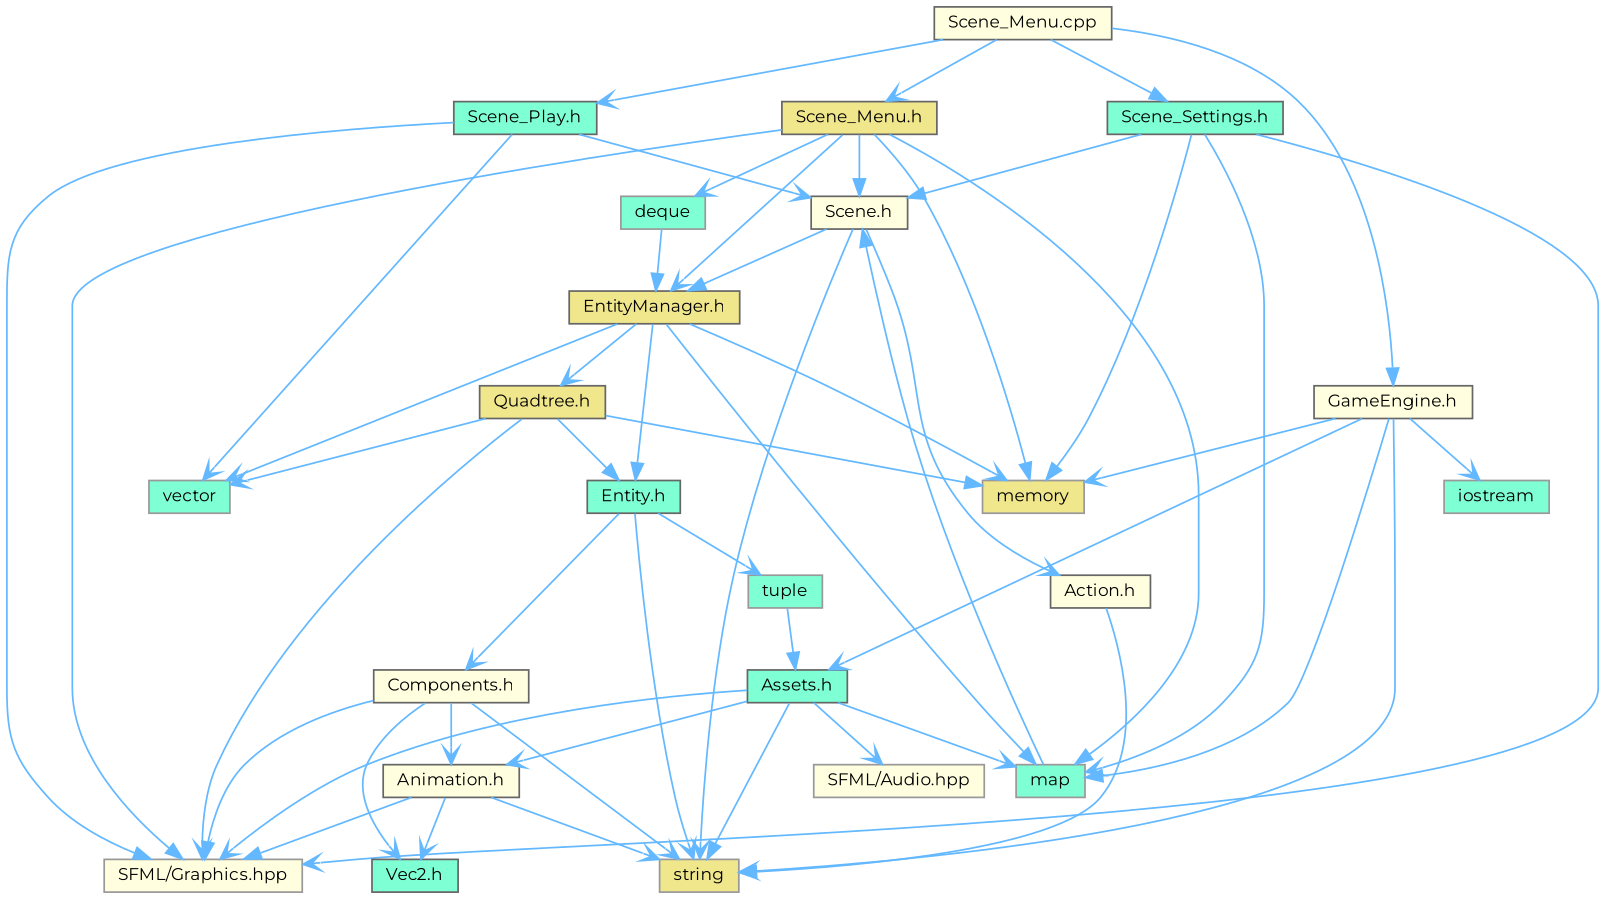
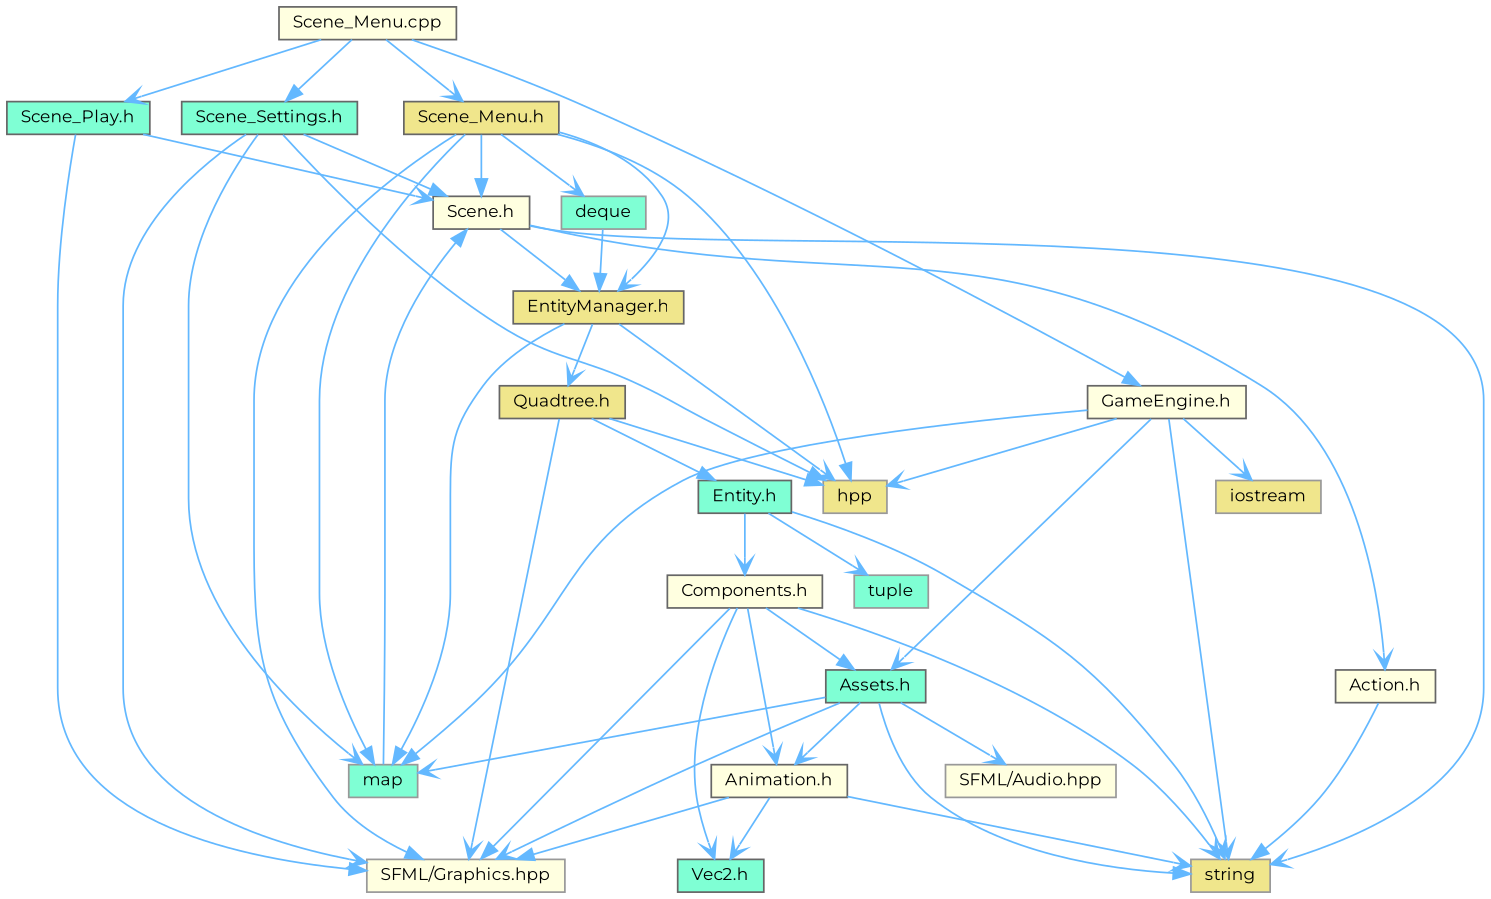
edge "EntityManager.h" -> "Entity.h": removed
node "vector": removed
node "memory": label "memory" -> "hpp"
node "iostream": fillcolor aquamarine -> khaki
edge "tuple" -> "Assets.h": now "Components.h" -> "Assets.h"
